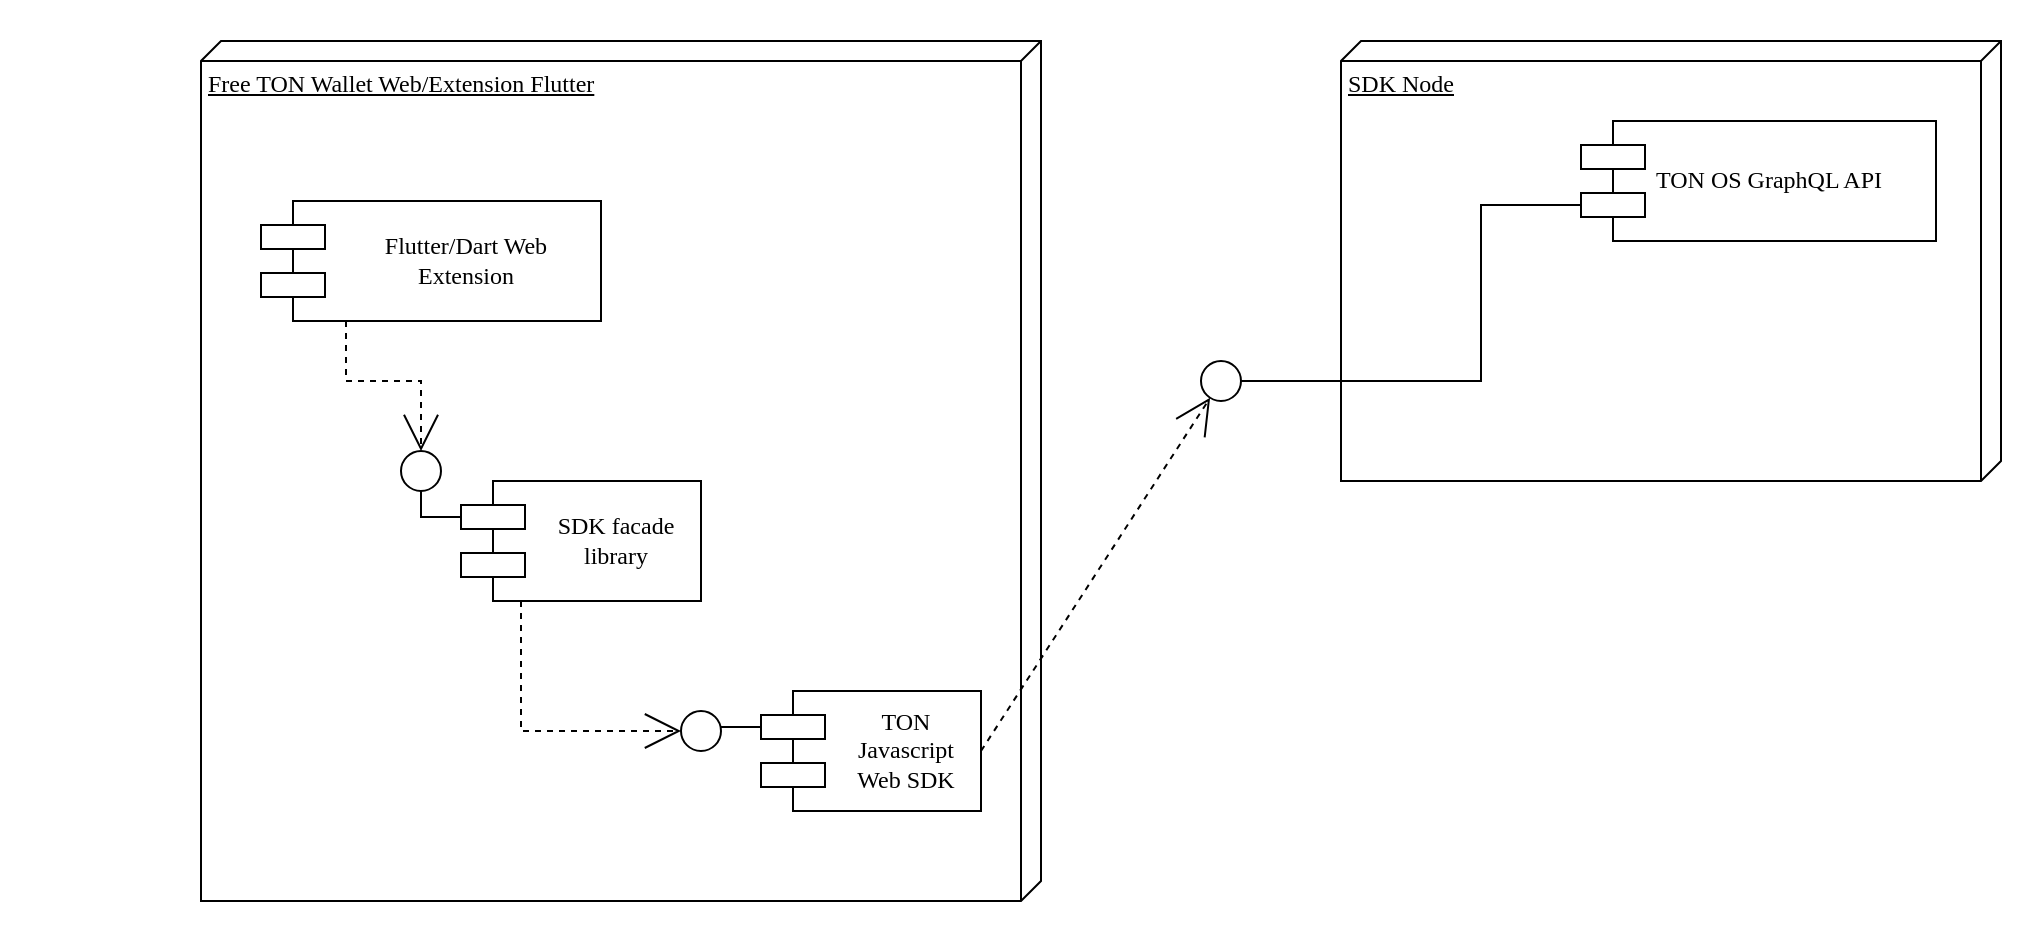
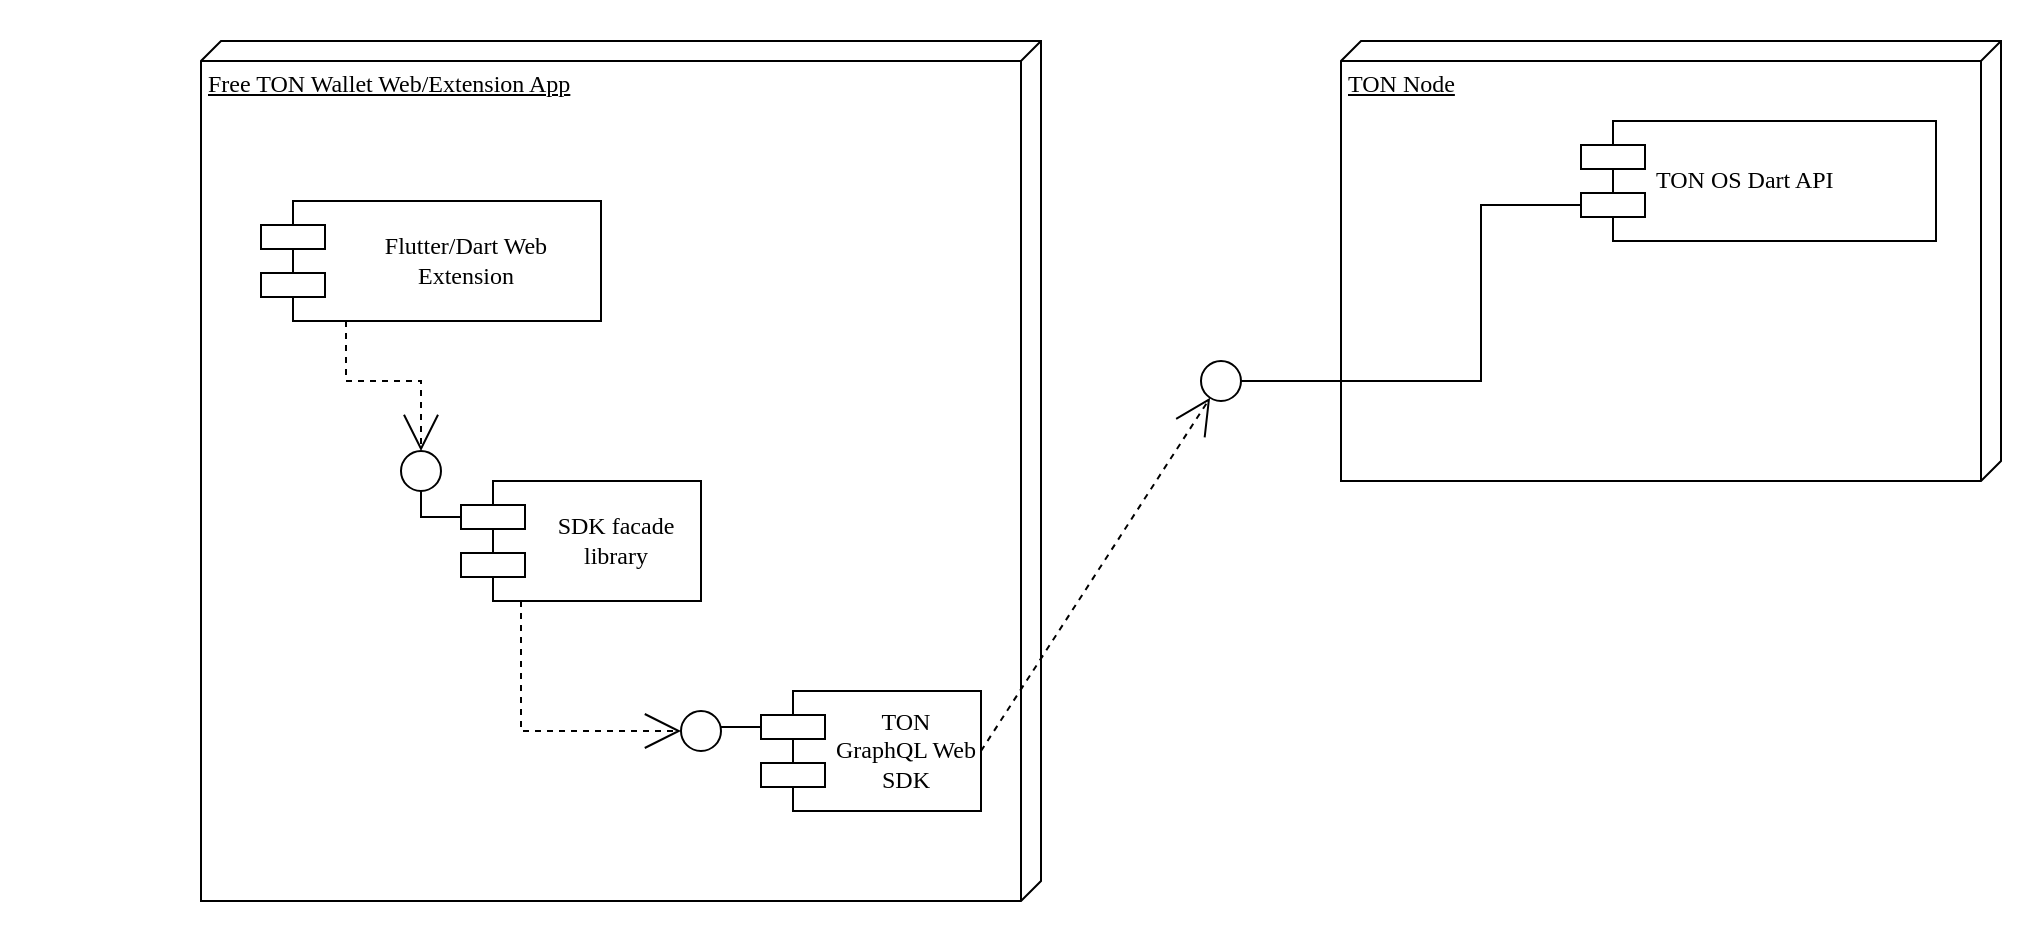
node "Free TON Wallet Web/Extension Flutter": label "Free TON Wallet Web/Extension Flutter" -> "Free TON Wallet Web/Extension App"
node "SDK Node": label "SDK Node" -> "TON Node"
node "TON OS GraphQL API": label "TON OS GraphQL API" -> "TON OS Dart API"
node "TON Javascript Web SDK": label "TON Javascript Web SDK" -> "TON GraphQL Web SDK"
